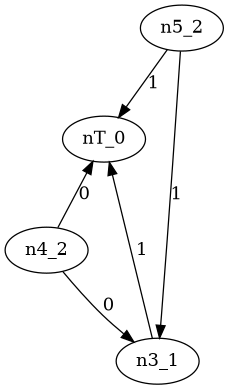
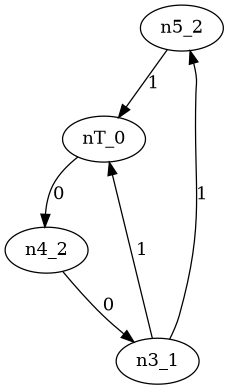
edge "n5_2" -> "n3_1": reversed
edge "n4_2" -> "nT_0": reversed
